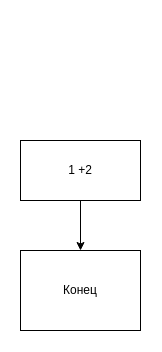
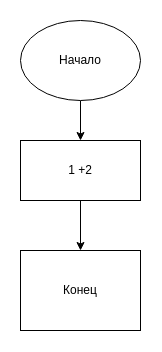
node "Начало": added
edge "Начало" -> "1 +2": added
